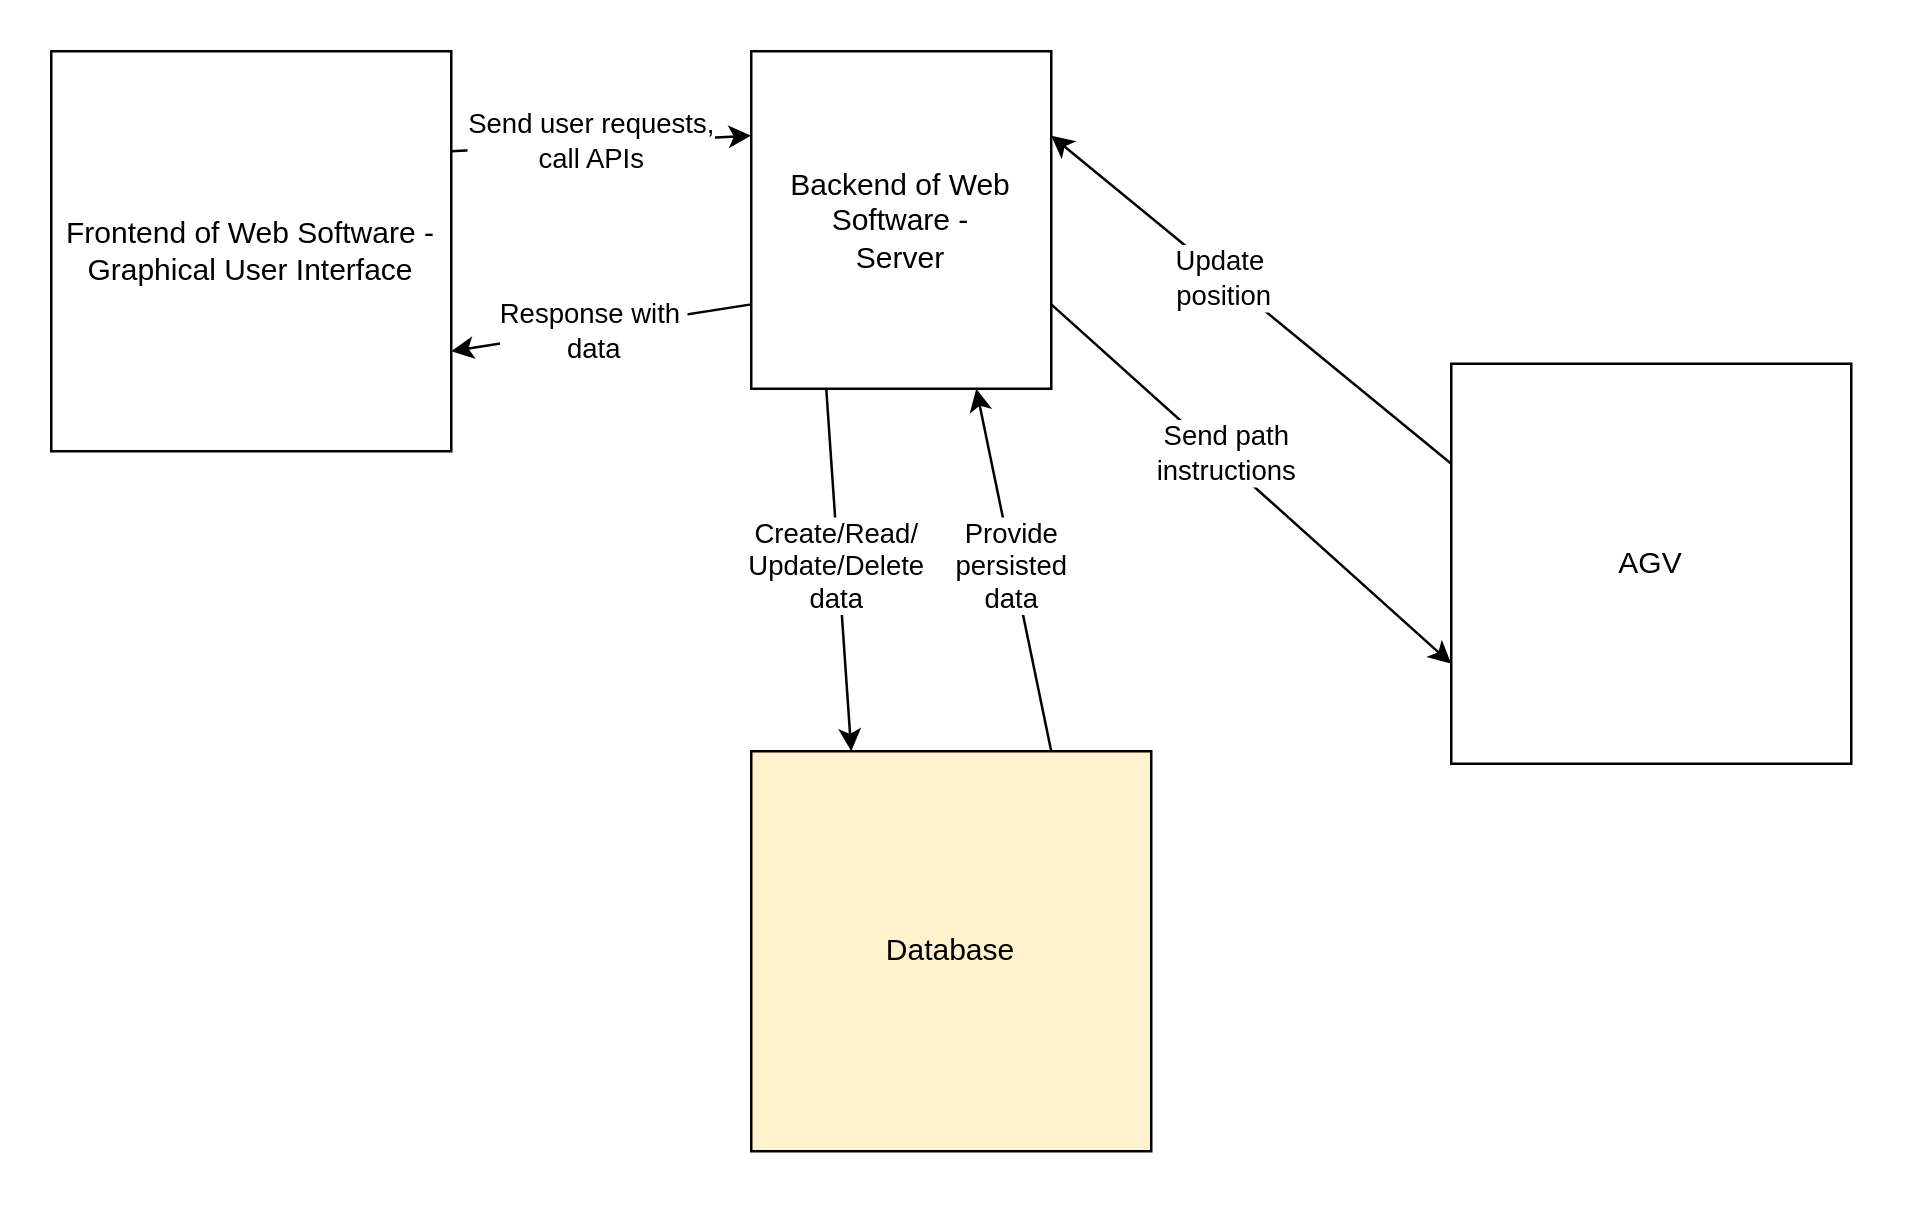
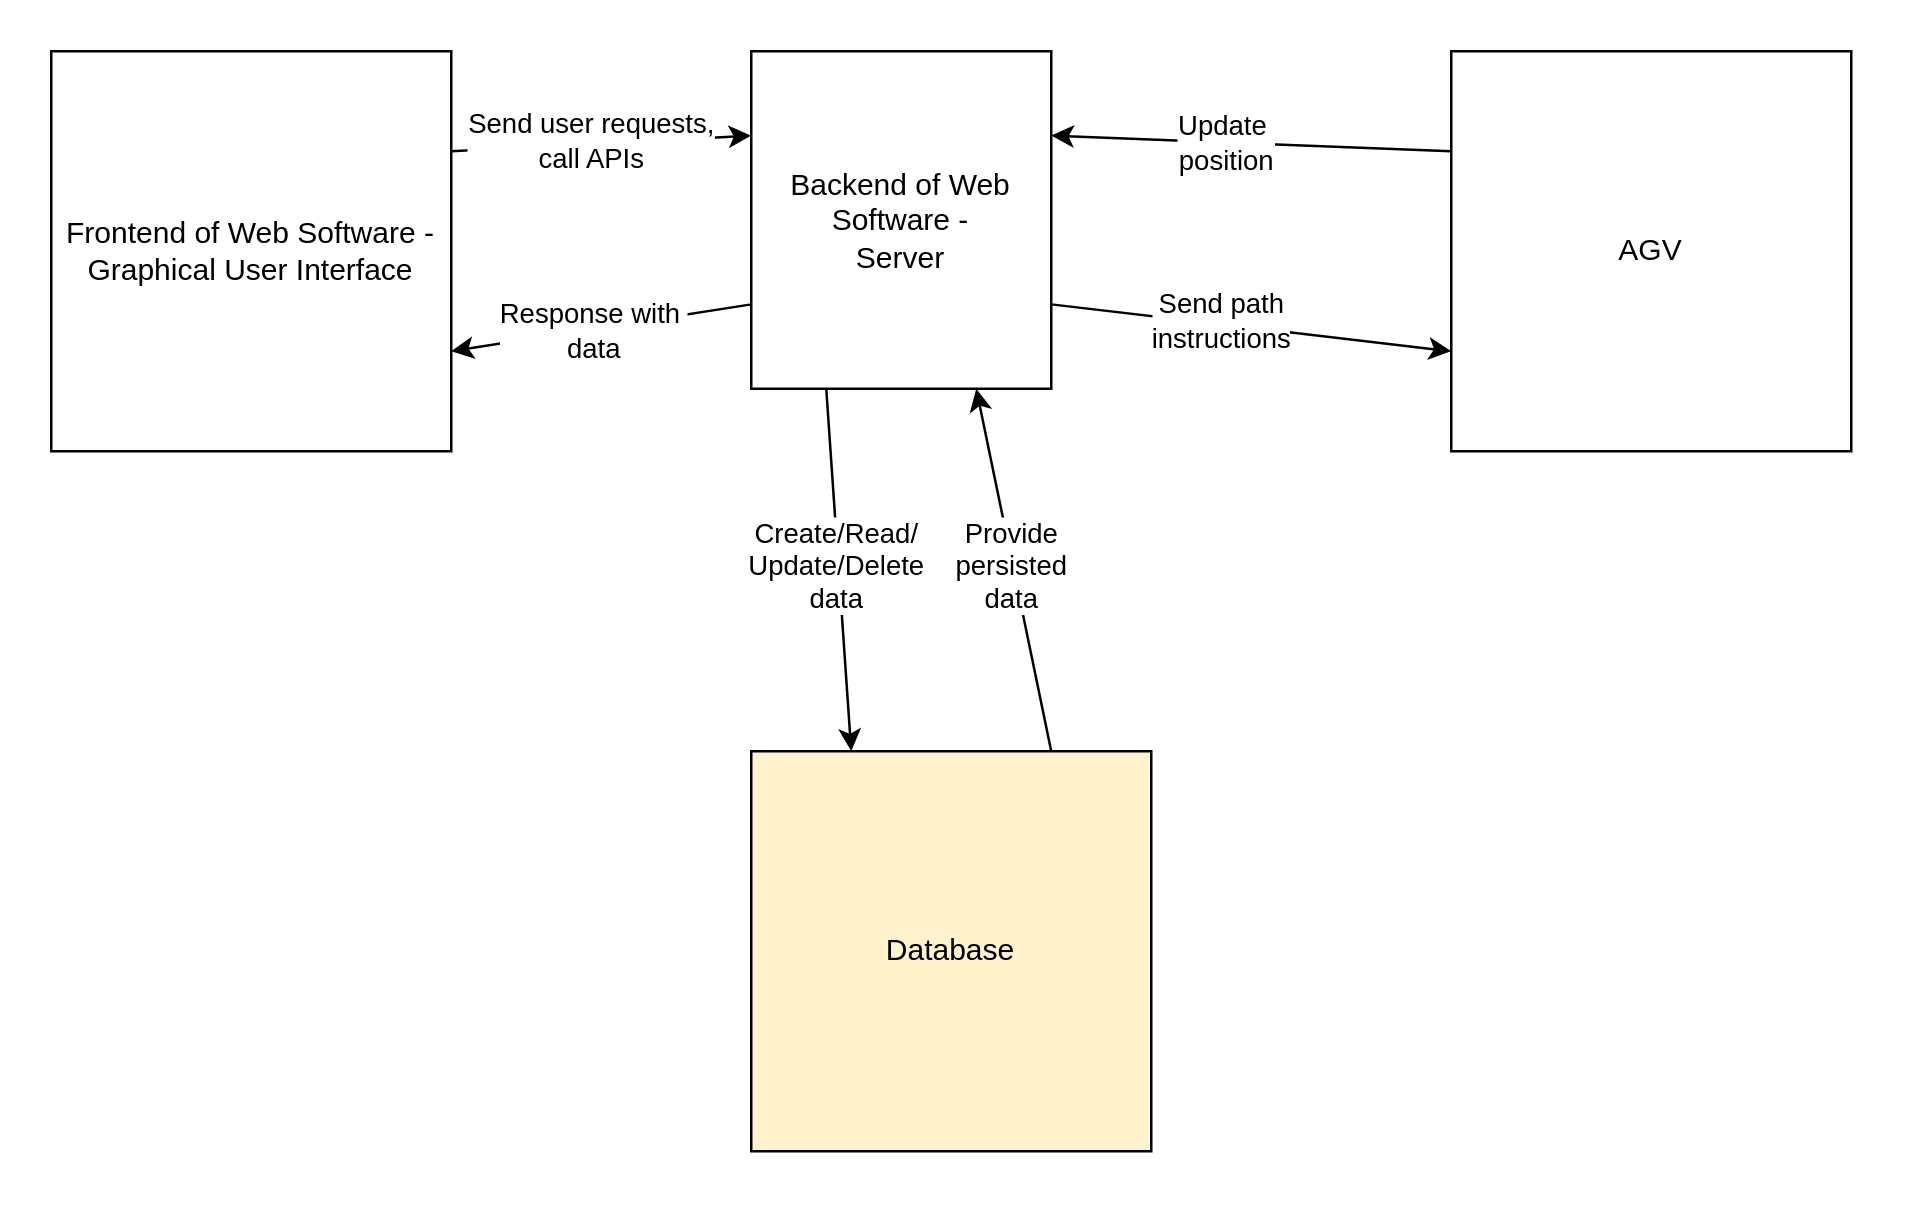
node "AGV": moved (1651, 564) -> (1651, 251)
